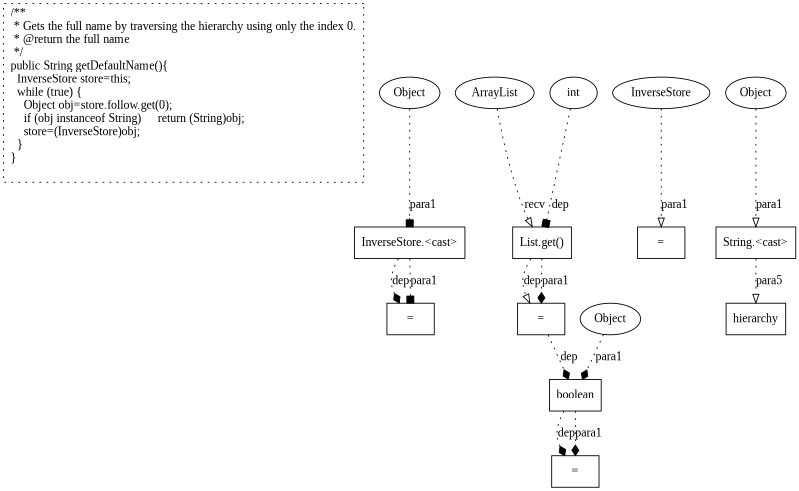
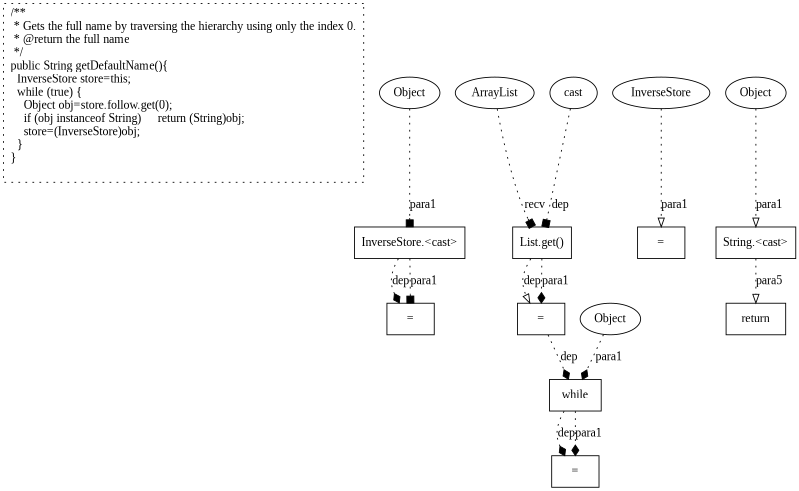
node "int": label "int" -> "cast"
edge "ArrayList" -> "List.get()": arrowhead onormal -> box
node "hierarchy": label "hierarchy" -> "return"
node "boolean": label "boolean" -> "while"
